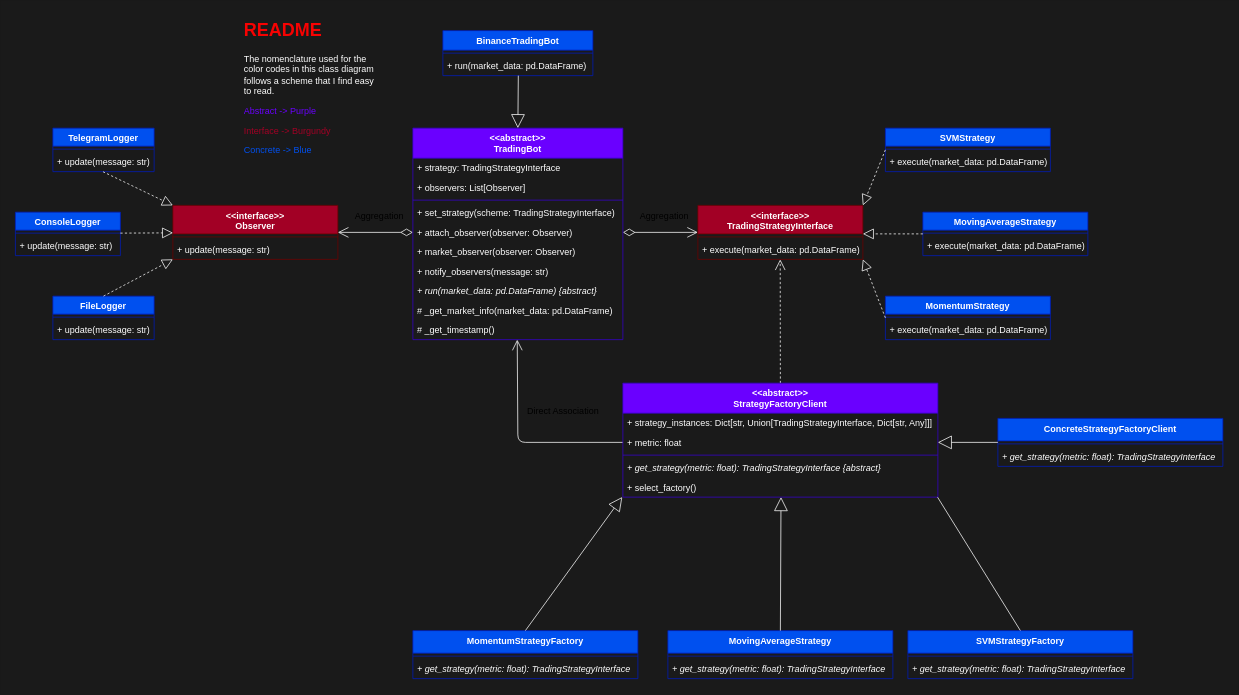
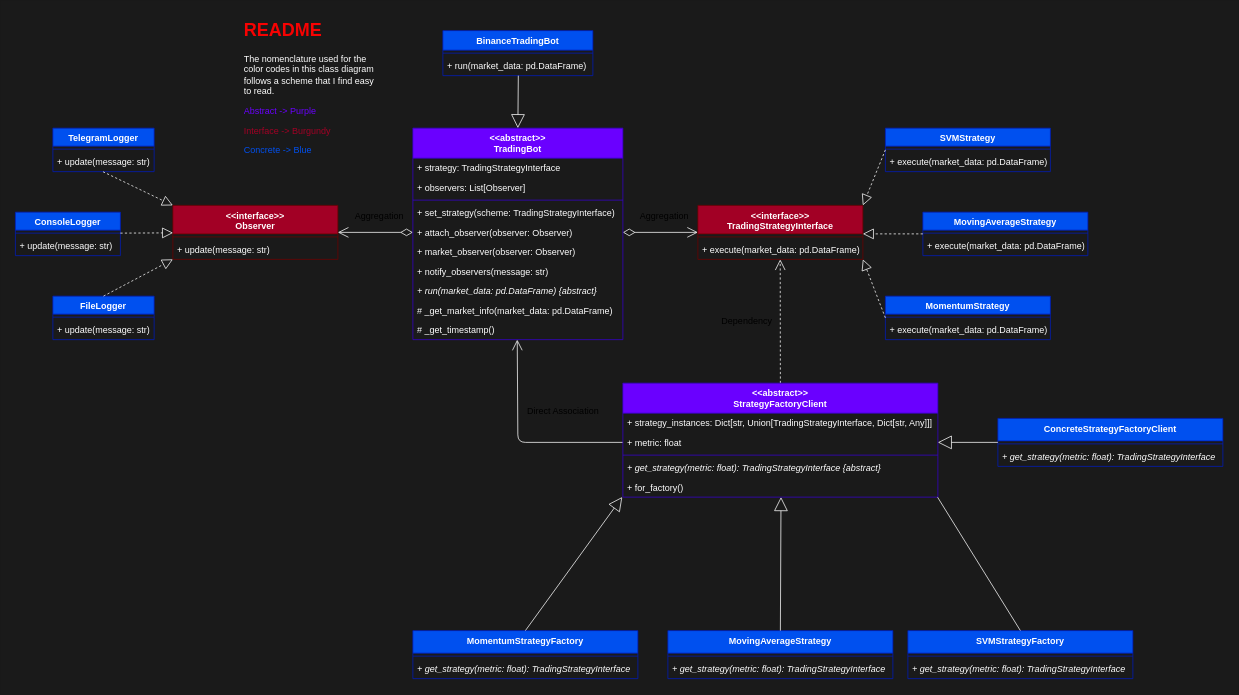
node "Dependency": added
node "+ select_factory()": label "+ select_factory()" -> "+ for_factory()"
